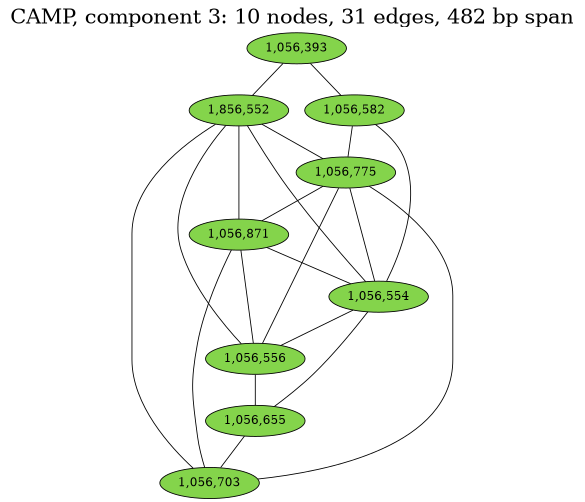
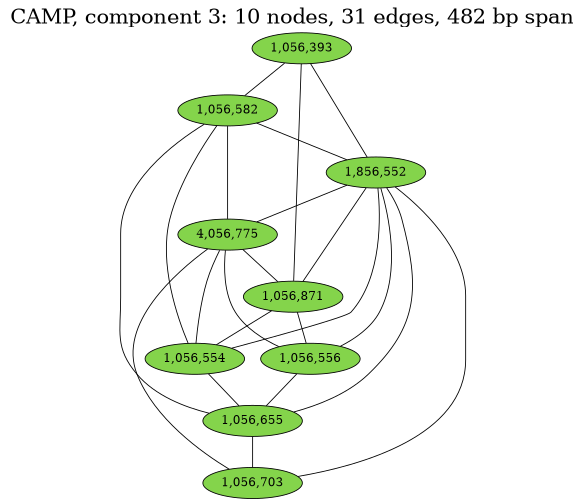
edge "1,056,582" -- "1,856,552": added
node "1,056,775": label "1,056,775" -> "4,056,775"
edge "1,056,582" -- "1,056,655": added
edge "1,856,552" -- "1,056,655": added
edge "1,056,554" -- "1,056,556": removed
edge "1,056,871" -- "1,056,703": now "1,056,871" -- "1,056,393"
